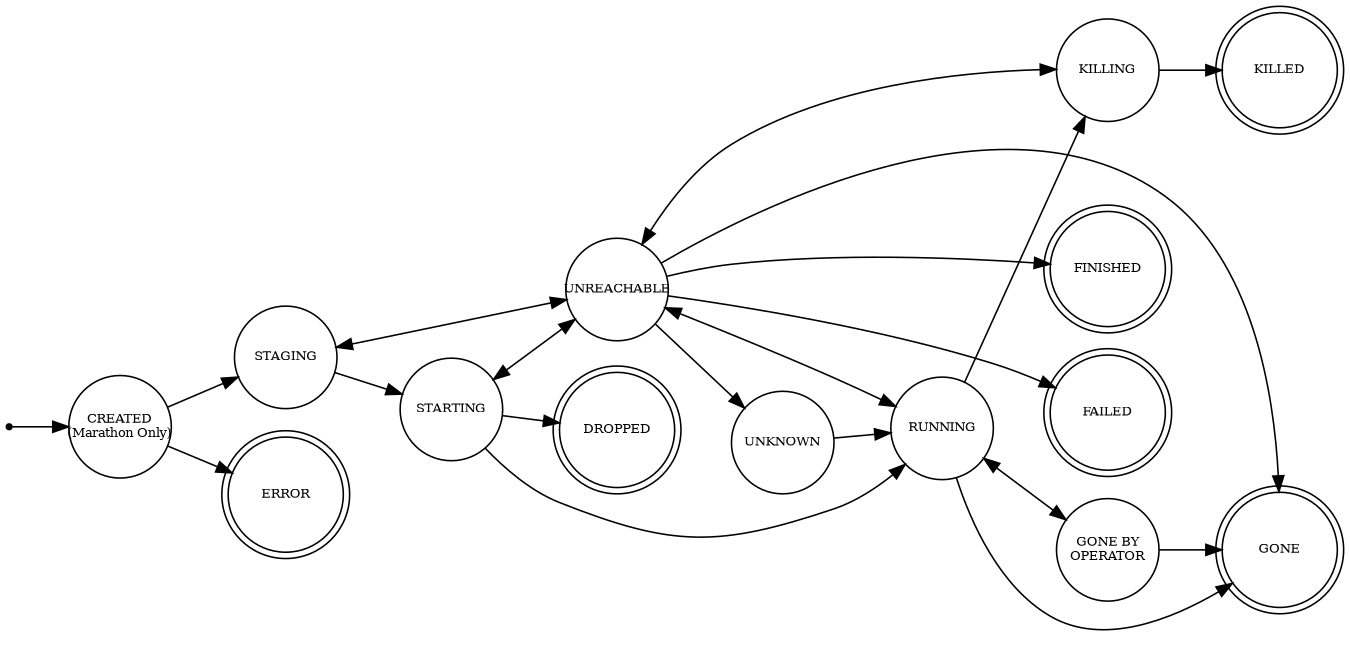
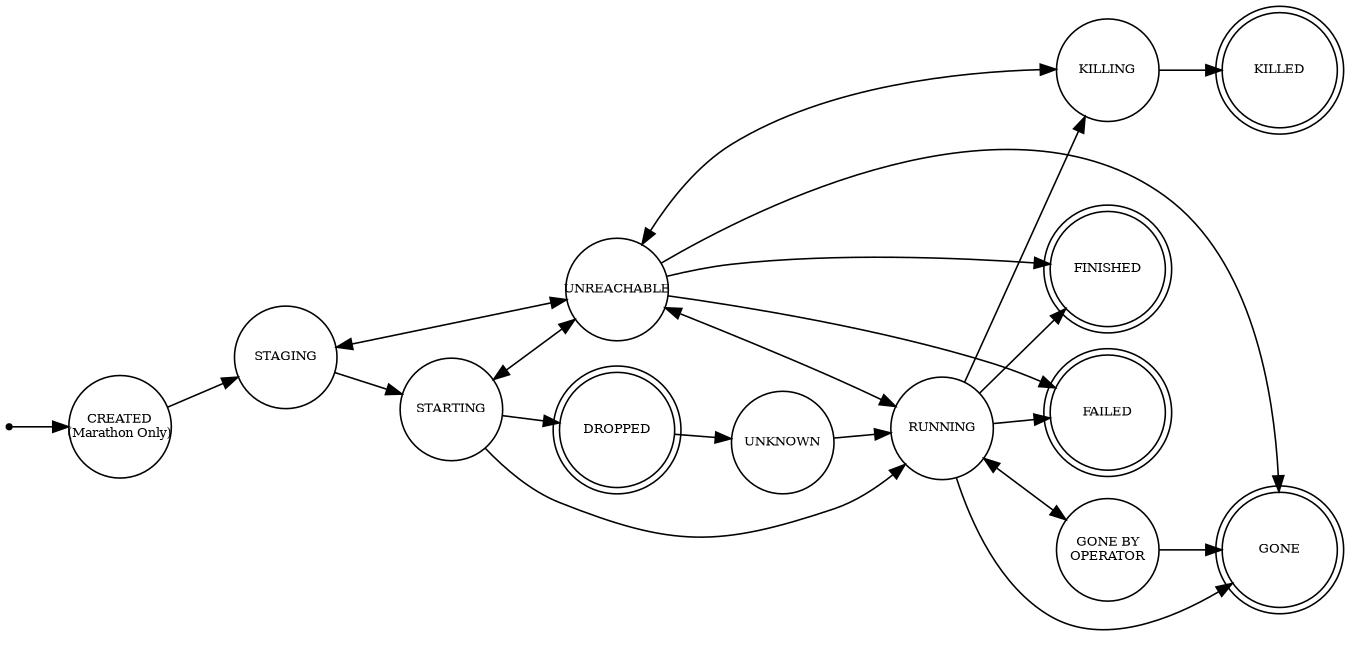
edge "RUNNING" -> "FINISHED": added
edge "UNREACHABLE" -> "UNKNOWN": now "DROPPED" -> "UNKNOWN"
edge "RUNNING" -> "FAILED": added
node "ERROR": removed
